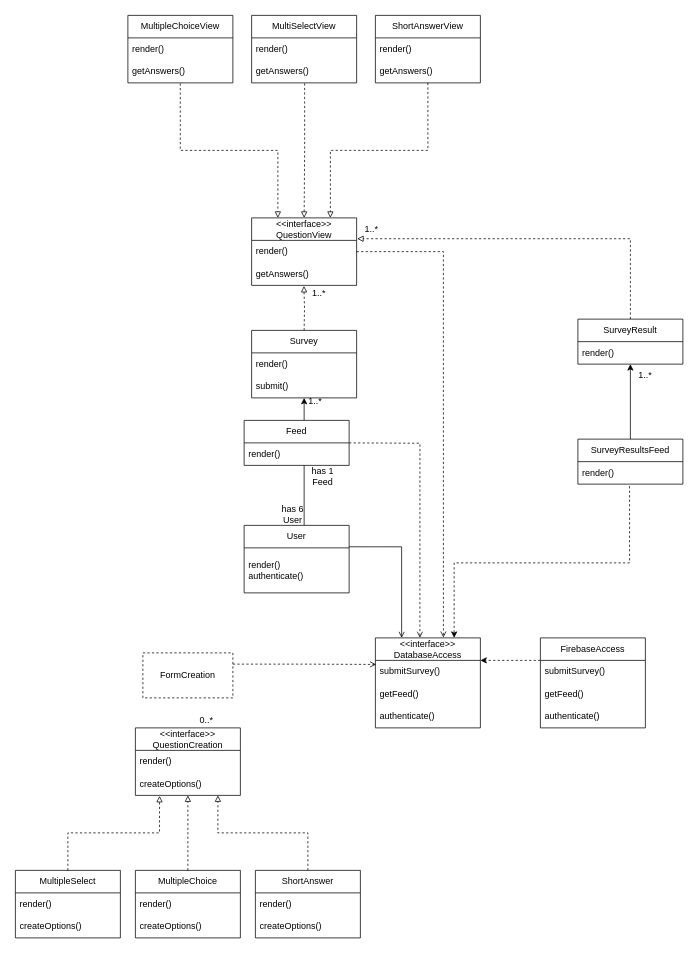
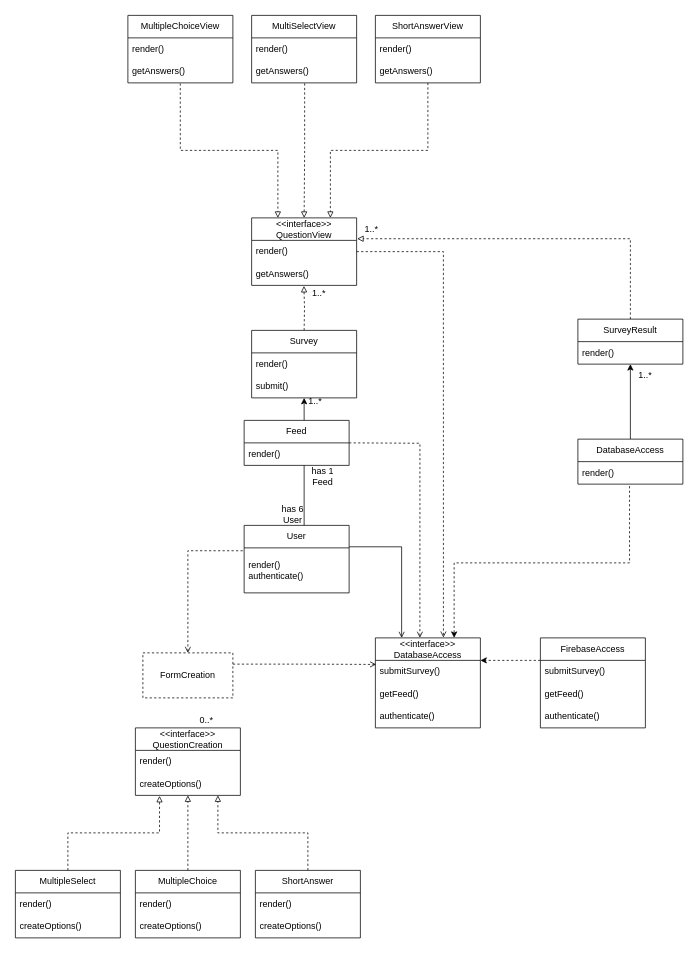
node "SurveyResultsFeed": label "SurveyResultsFeed" -> "DatabaseAccess"
edge "render() authenticate()" -> "FormCreation": added
